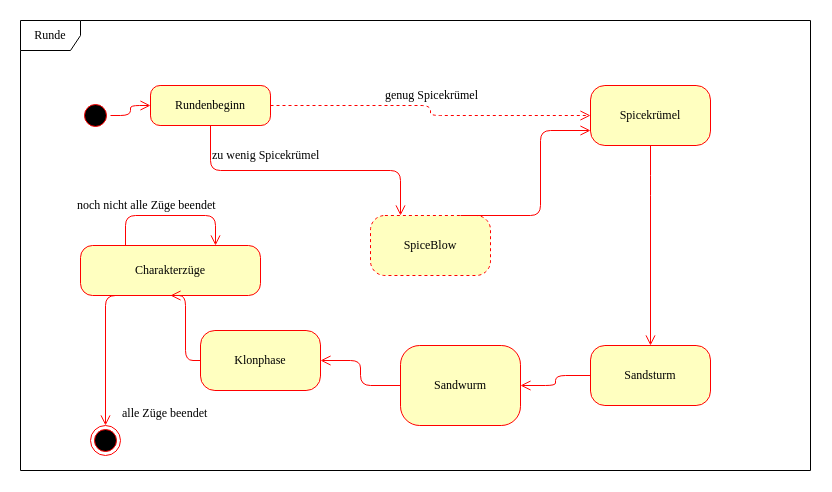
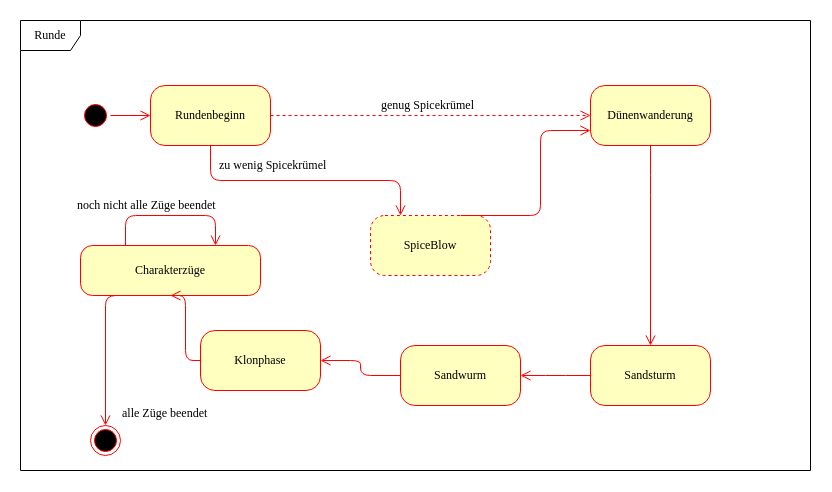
node "Rundenbeginn": size 120x40 -> 120x60
node "Spicekrümel": label "Spicekrümel" -> "Dünenwanderung"
node "Sandwurm": size 120x80 -> 120x60
